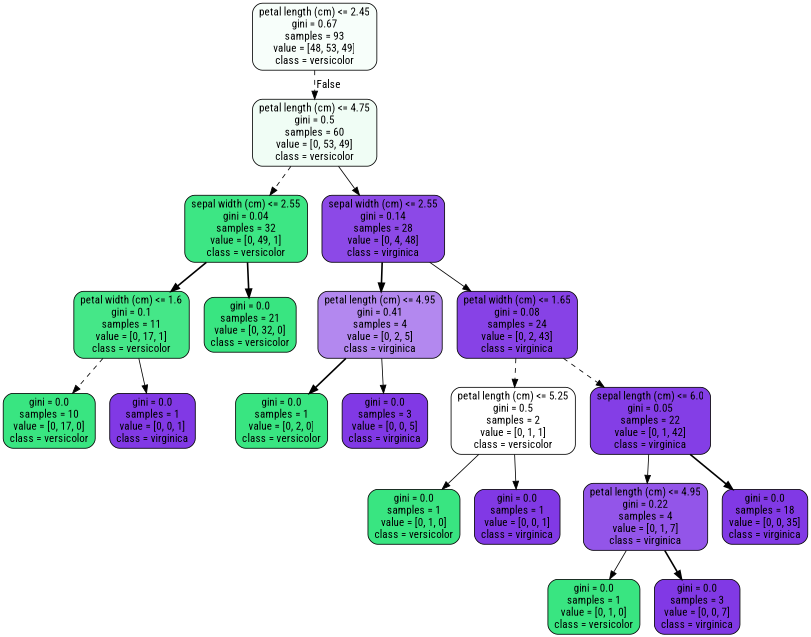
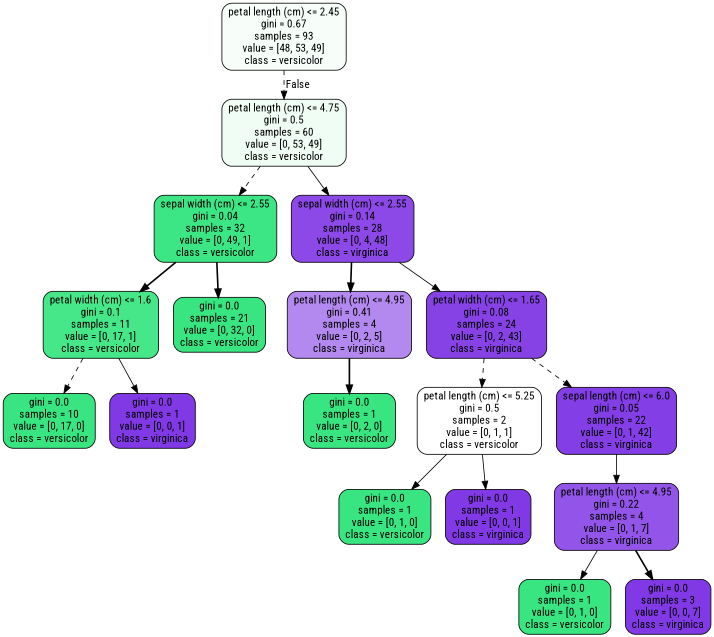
node "gini = 0.0 samples = 3 value = [0, 0, 5] class = virginica": removed
node "gini = 0.0 samples = 18 value = [0, 0, 35] class = virginica": removed
